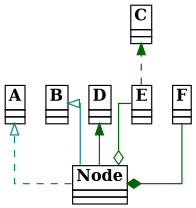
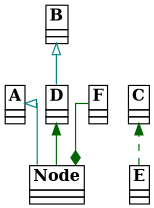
edge "E" -> "Node": removed
edge "Node" -> "B": now "D" -> "B"
edge "Node" -> "A": style dashed -> solid
